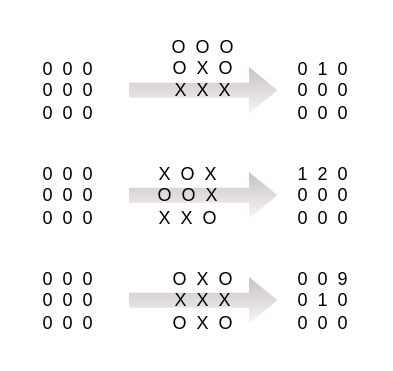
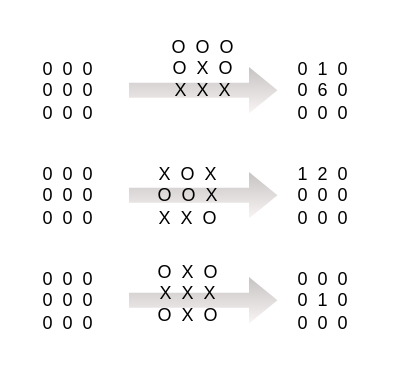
node "0 1 0 0 0 0 0 0 0": label "0 1 0 0 0 0 0 0 0" -> "0 1 0 0 6 0 0 0 0"
node "O X O X X X O X O": moved (203, 301) -> (188, 293)
node "0 0 9 0 1 0 0 0 0": label "0 0 9 0 1 0 0 0 0" -> "0 0 0 0 1 0 0 0 0"
